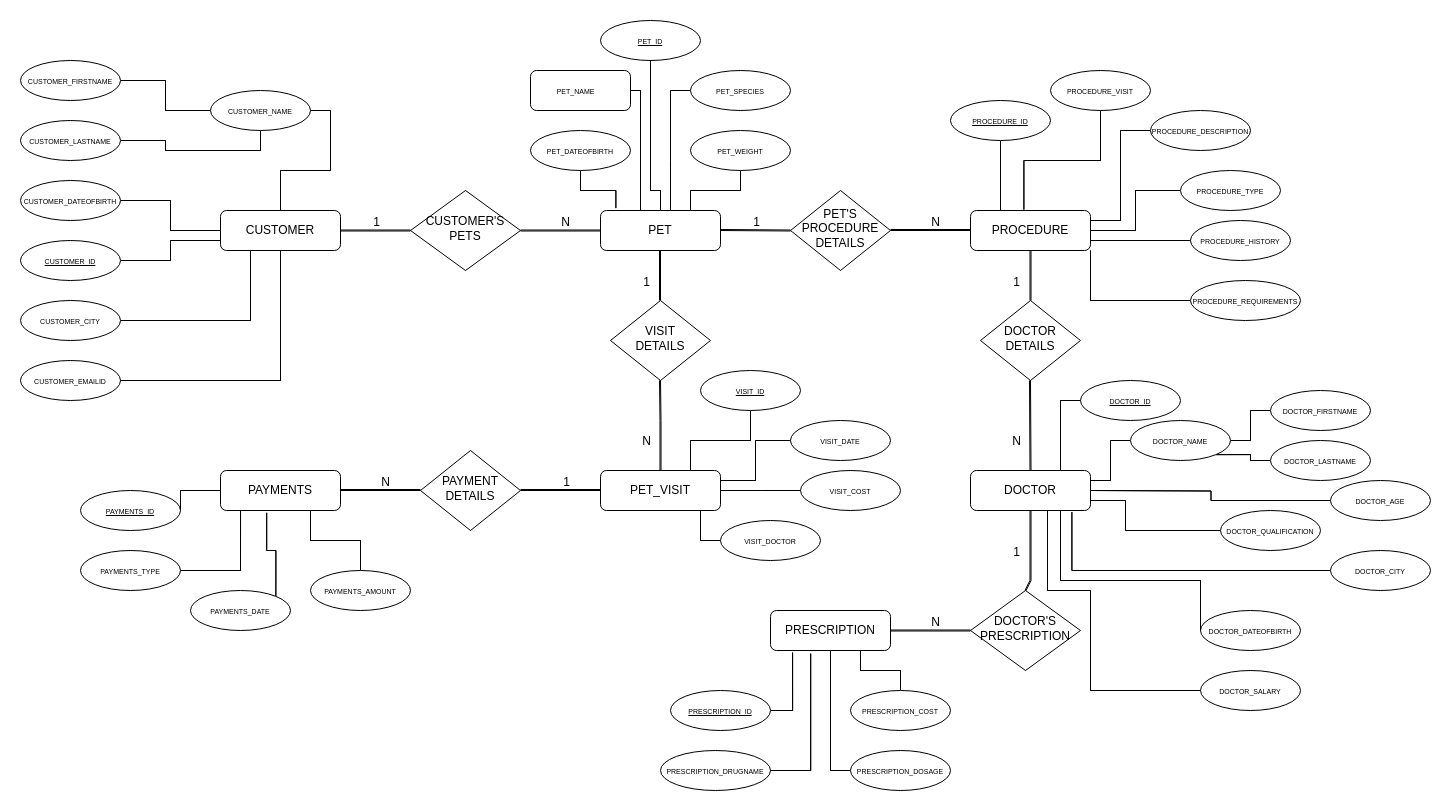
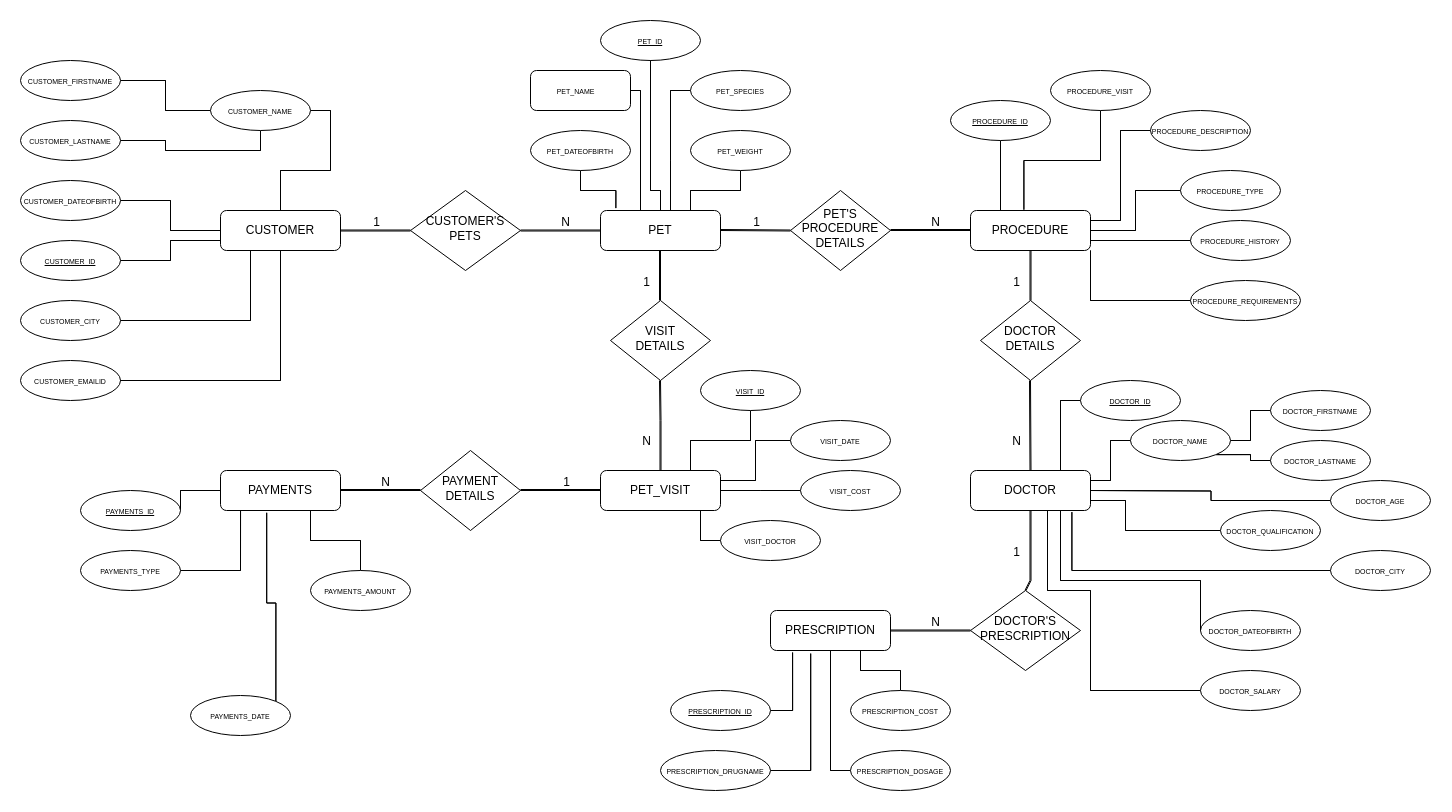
node "PAYMENTS_DATE": moved (241, 611) -> (241, 716)
